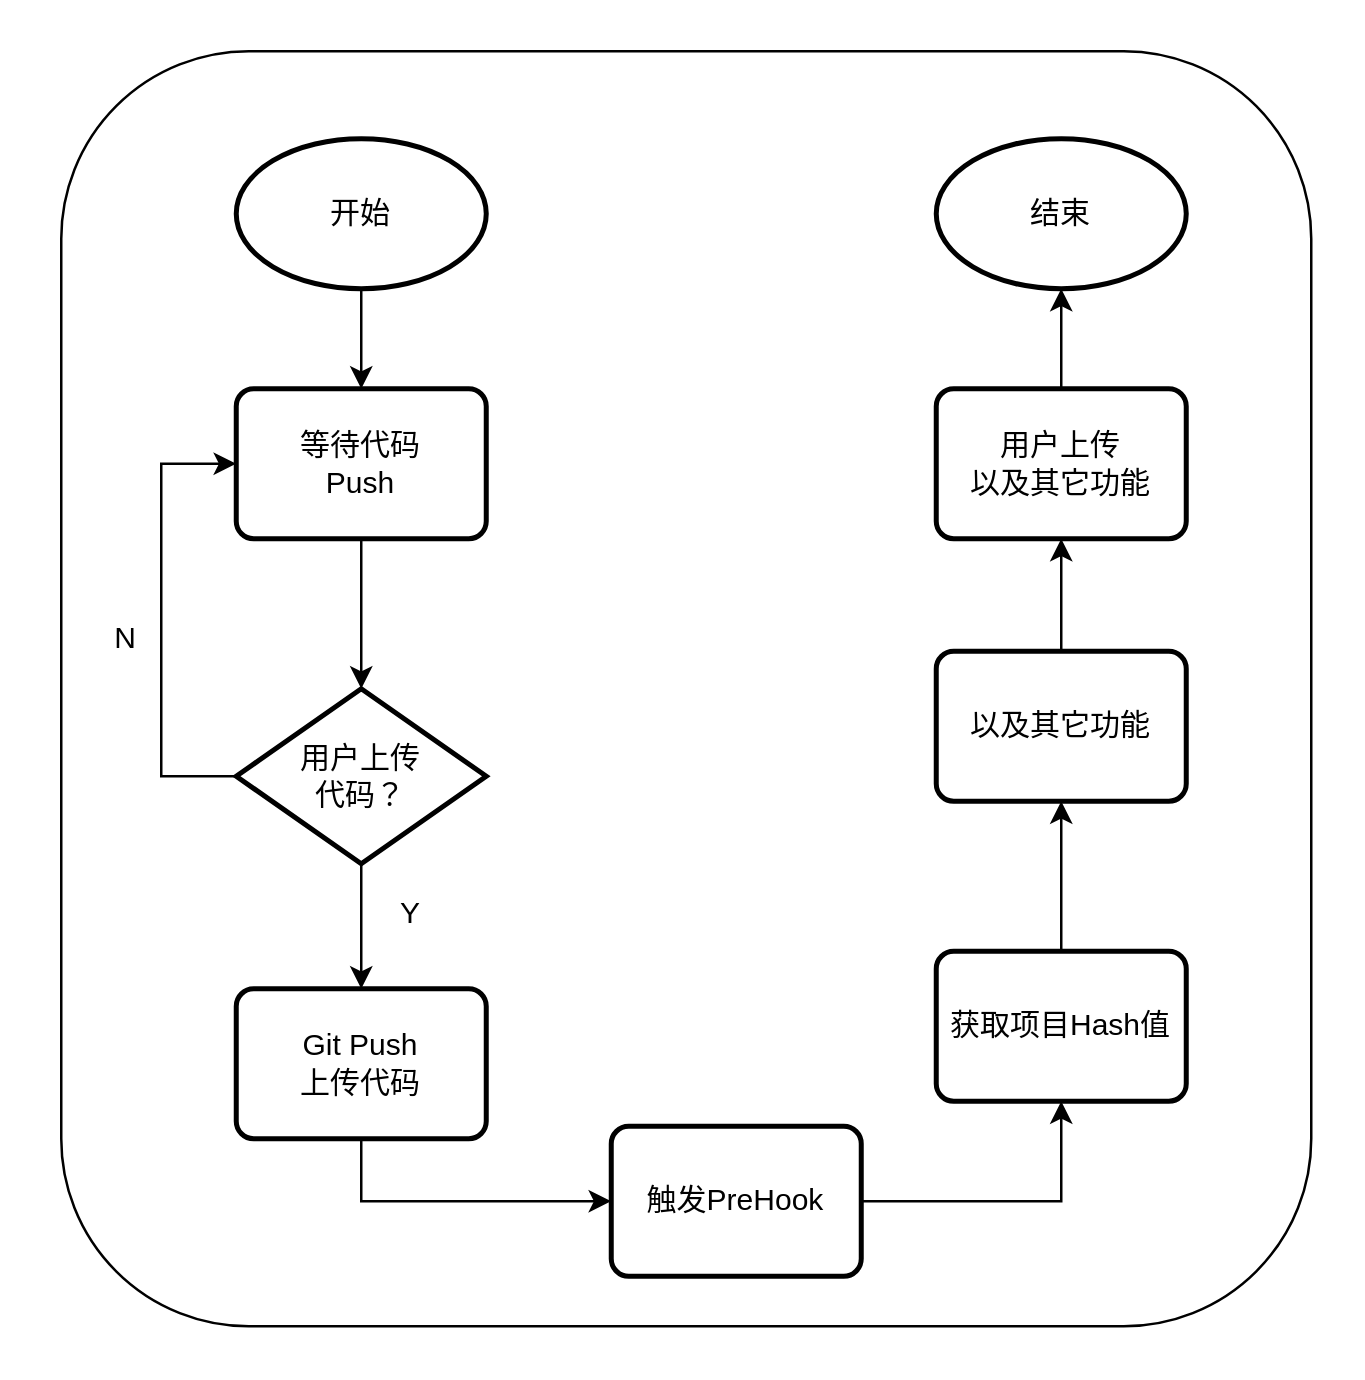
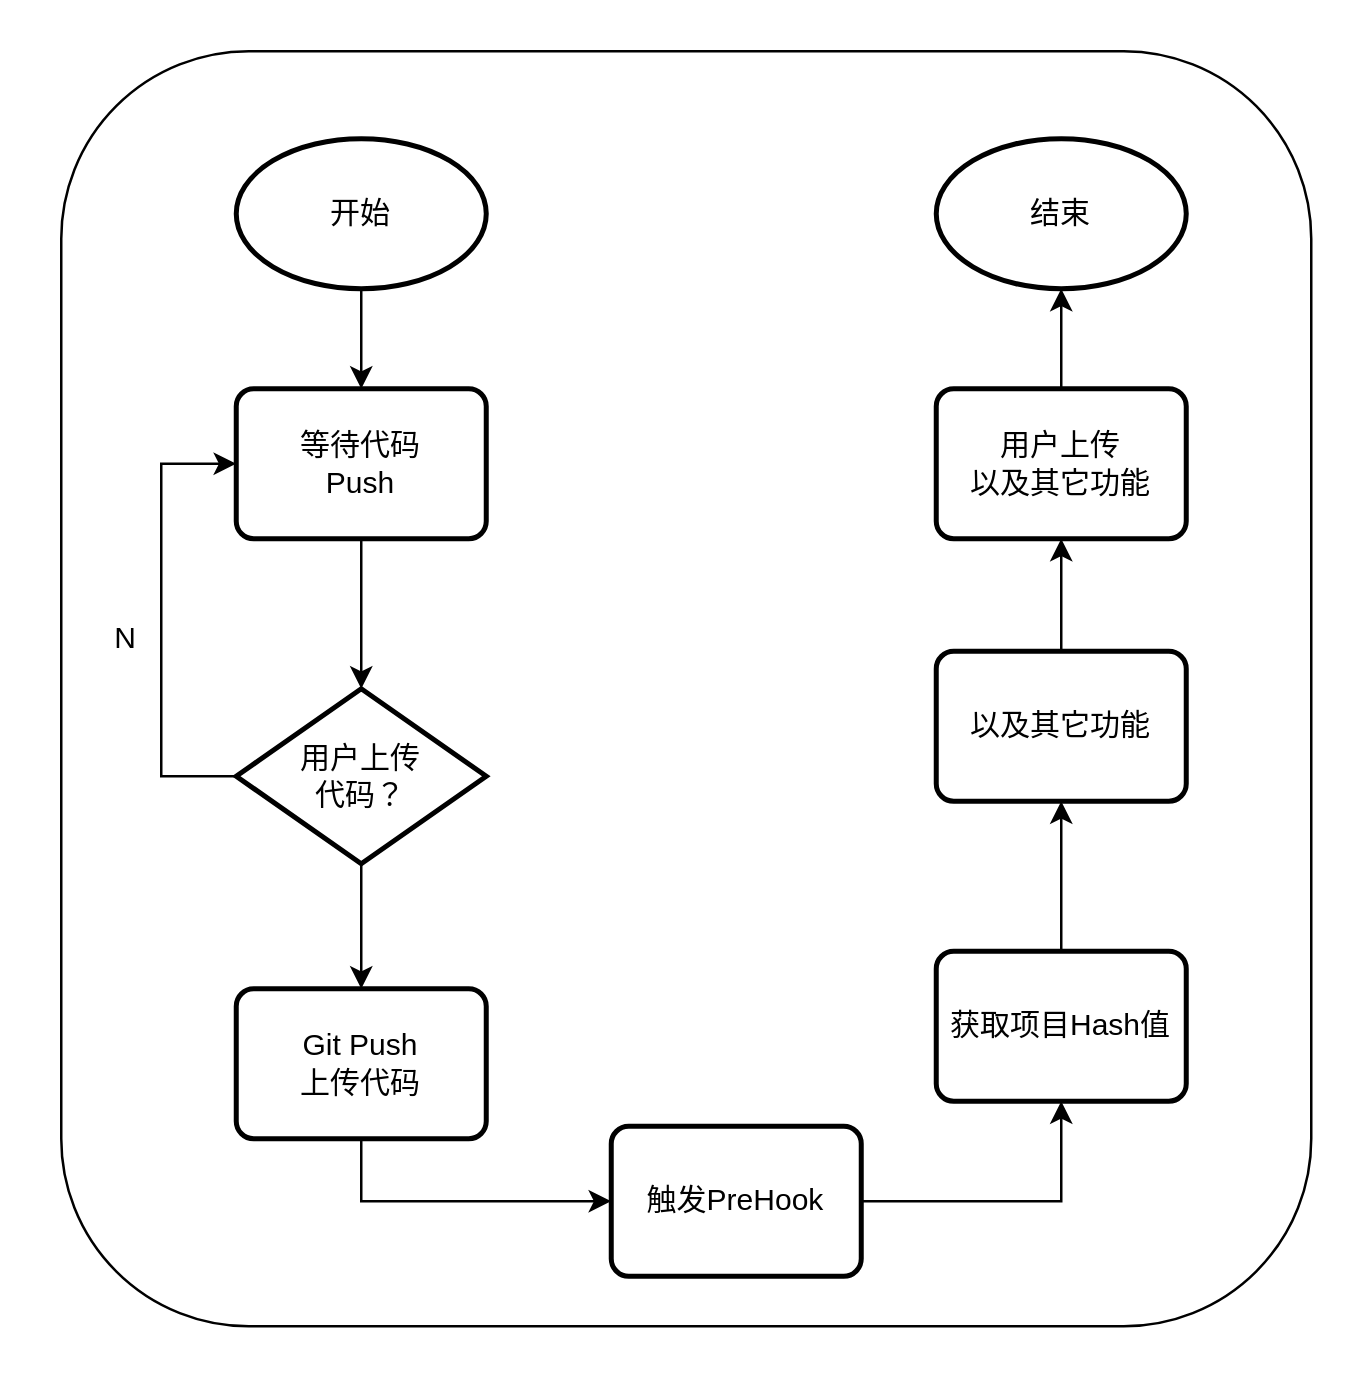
node "Y": removed
